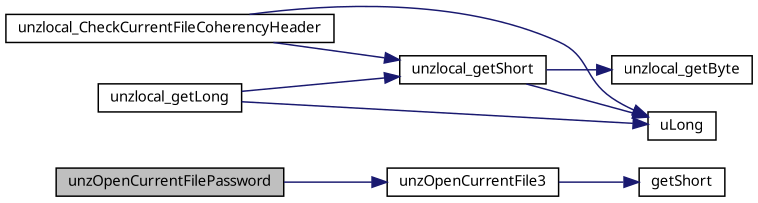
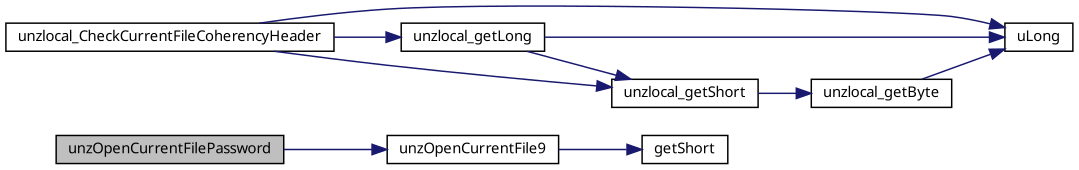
edge "unzlocal_CheckCurrentFileCoherencyHeader" -> "unzlocal_getLong": added
edge "unzlocal_getShort" -> "uLong": now "unzlocal_getByte" -> "uLong"
node "unzOpenCurrentFile3": label "unzOpenCurrentFile3" -> "unzOpenCurrentFile9"
